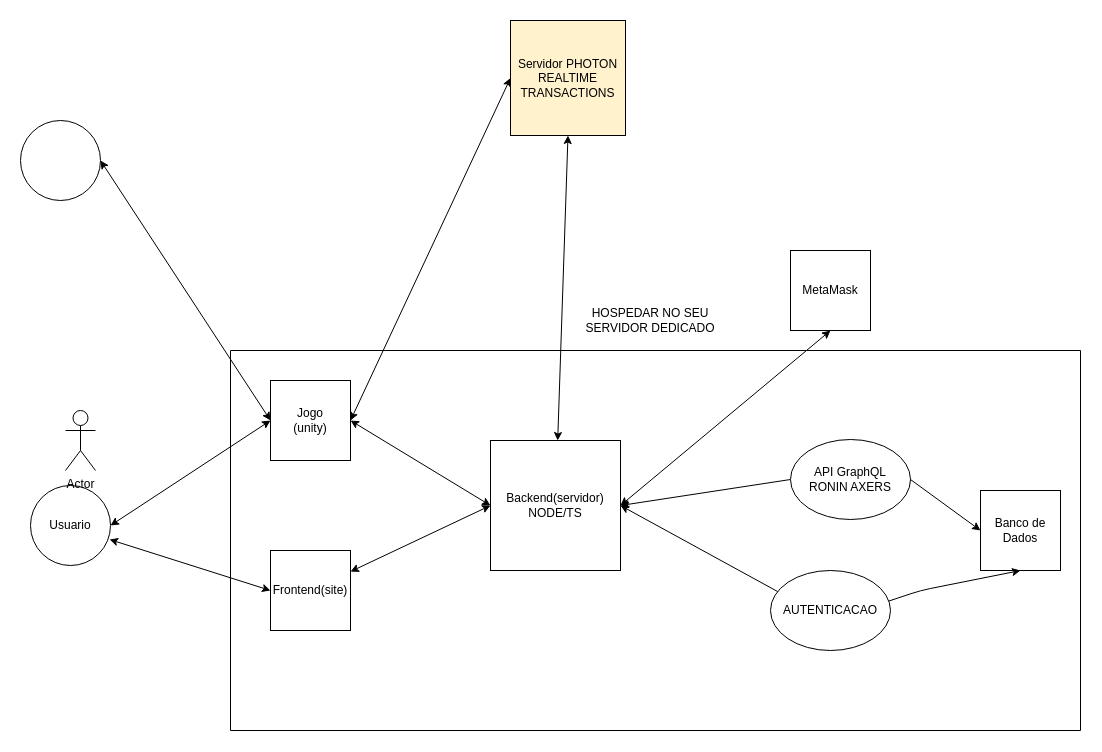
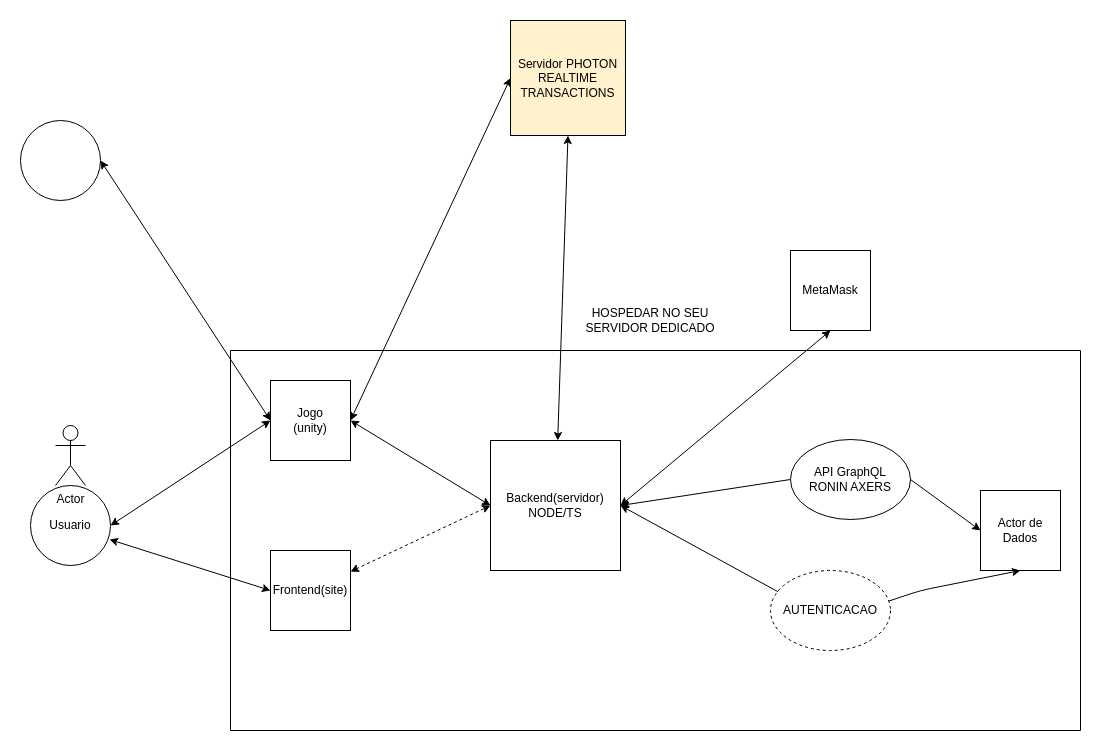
node "Actor": moved (81, 441) -> (71, 456)
node "Banco de Dados": label "Banco de Dados" -> "Actor de Dados"
edge "Backend(servidor) NODE/TS" -- "Frontend(site)": style solid -> dashed
node "AUTENTICACAO": style solid -> dashed
